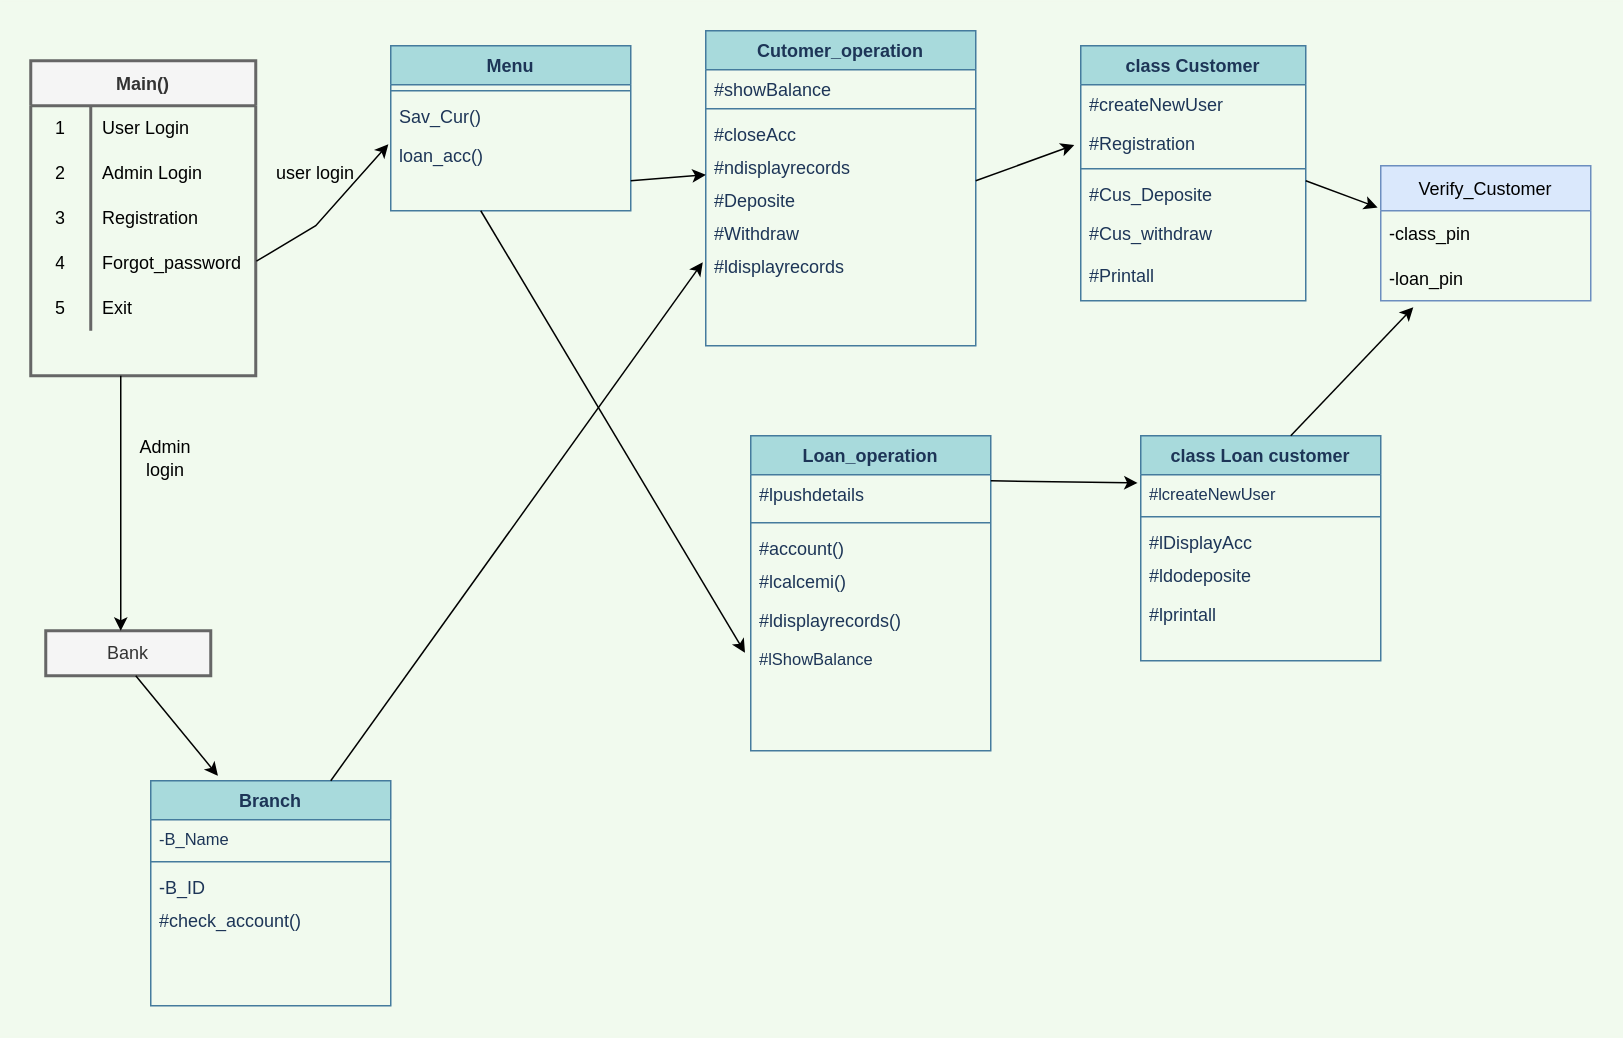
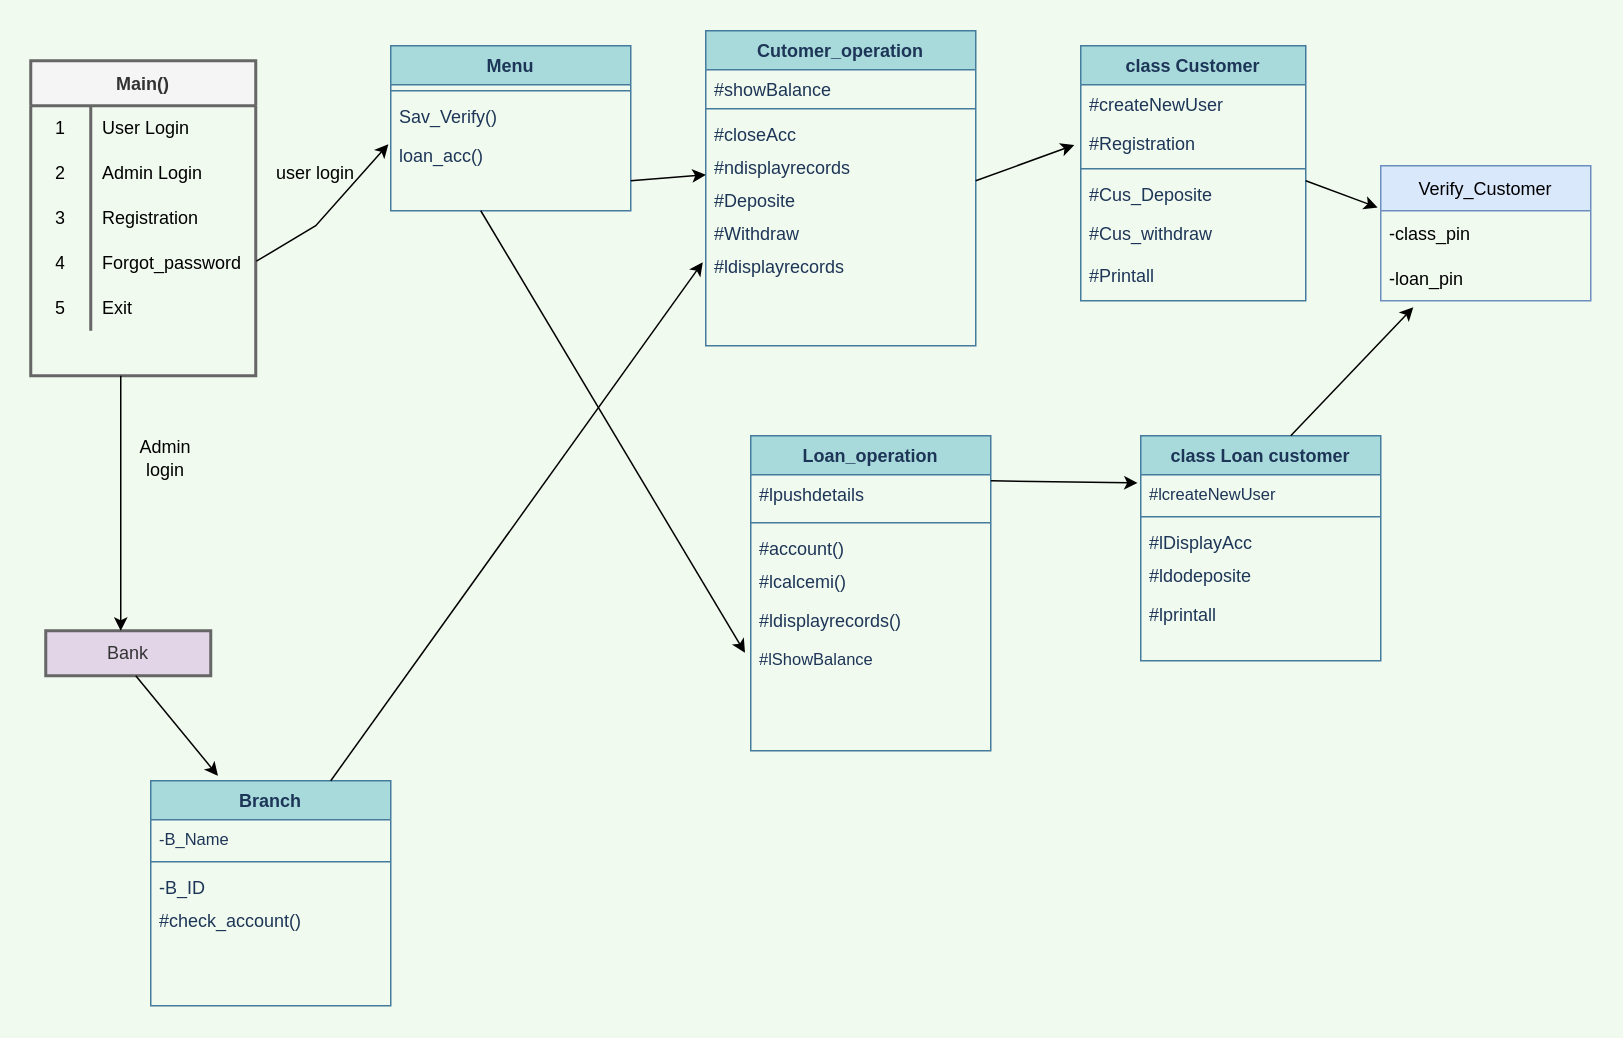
node "Sav_Cur()": label "Sav_Cur()" -> "Sav_Verify()"
node "Bank": fillcolor #f5f5f5 -> #e1d5e7
